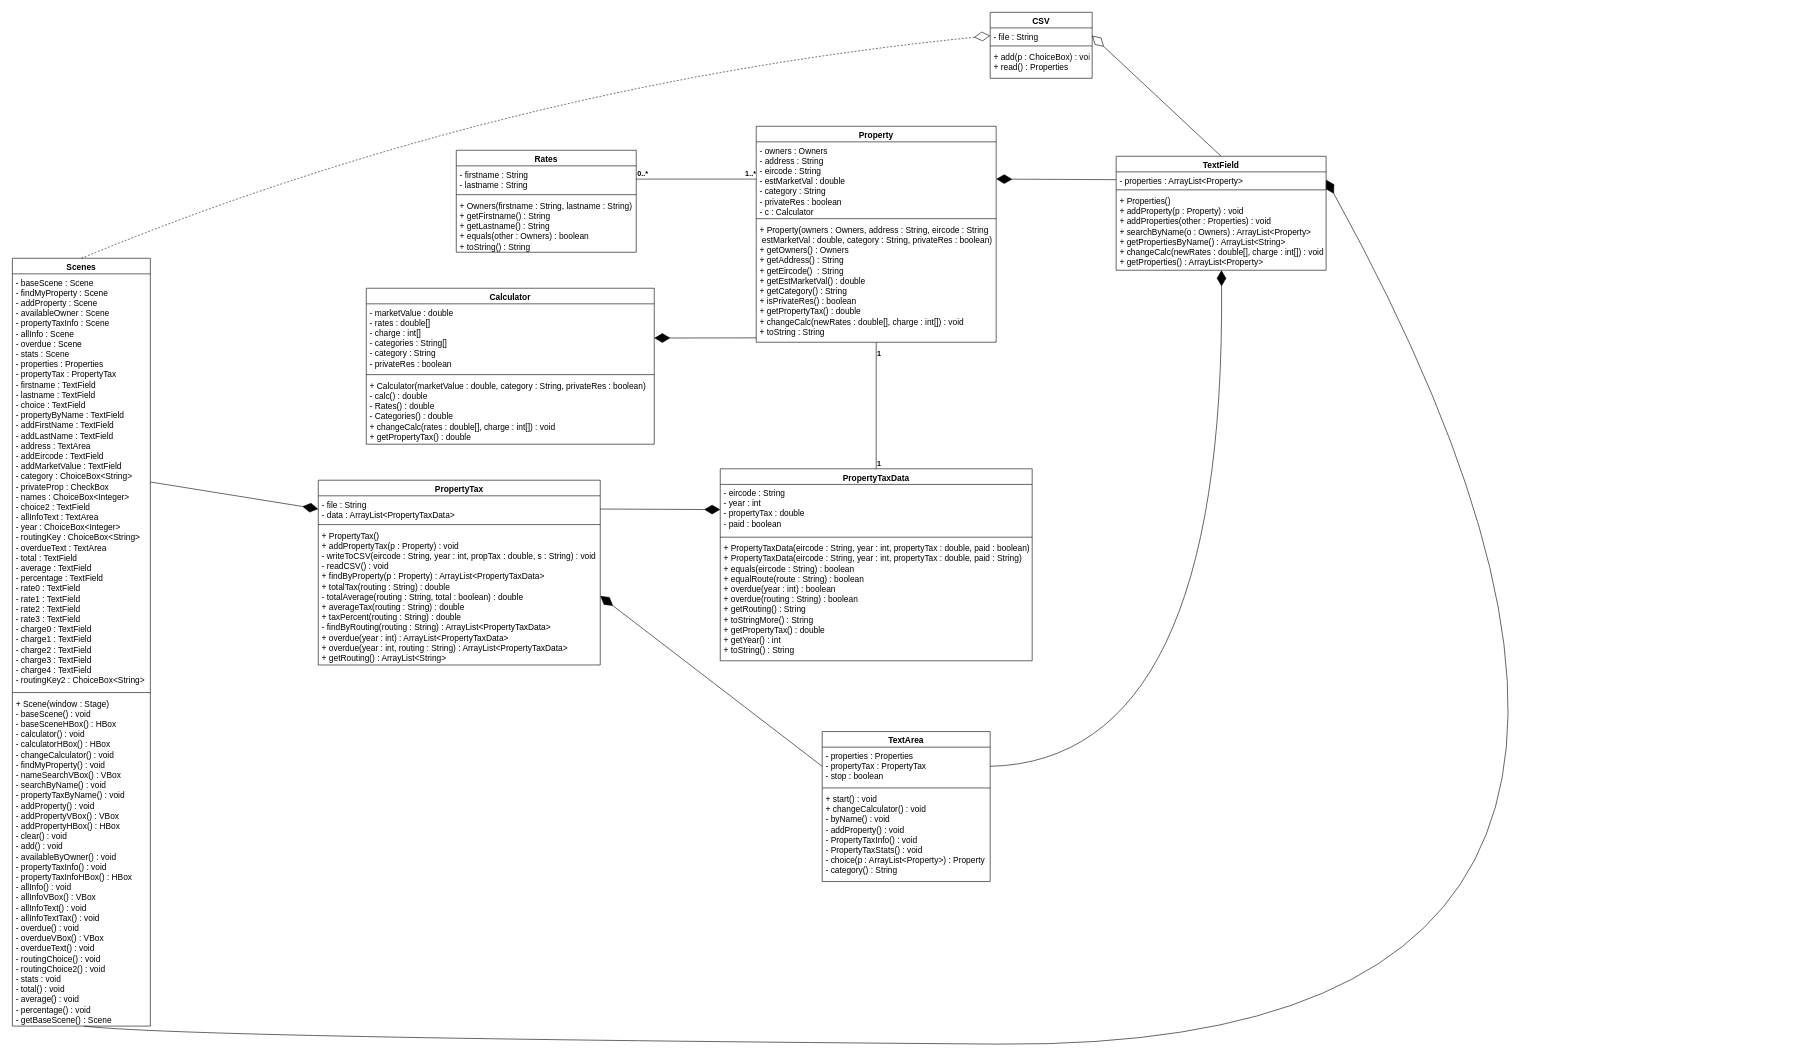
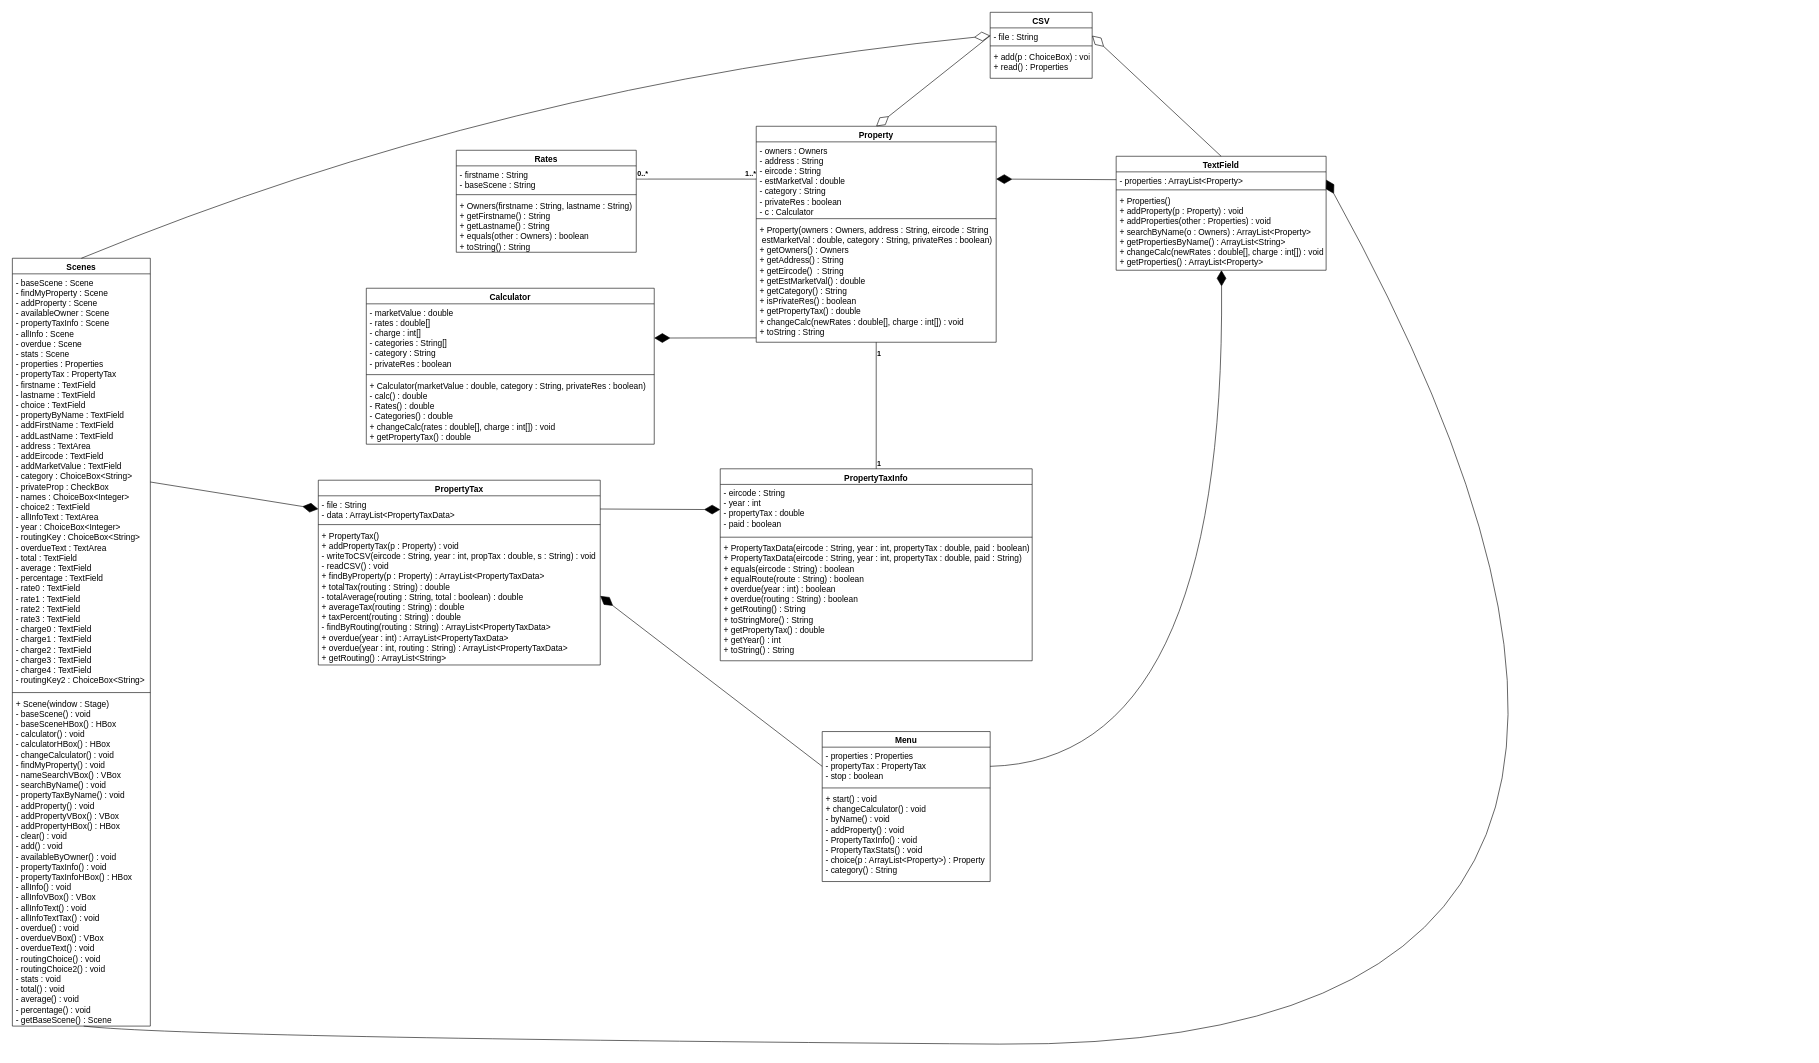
edge "- file : String" -> "Property": added
edge "Scenes" -> "- file : String": style dashed -> solid
node "- firstname : String - lastname : String": label "- firstname : String - lastname : String" -> "- firstname : String - baseScene : String"
node "PropertyTaxData": label "PropertyTaxData" -> "PropertyTaxInfo"
node "TextArea": label "TextArea" -> "Menu"
